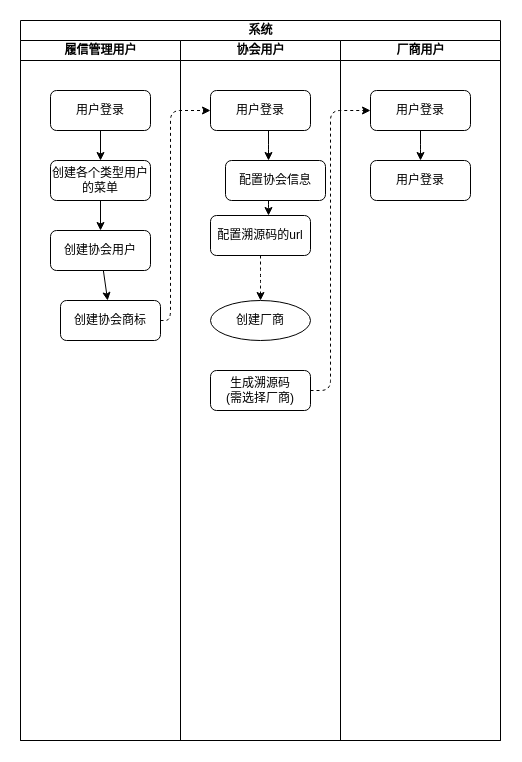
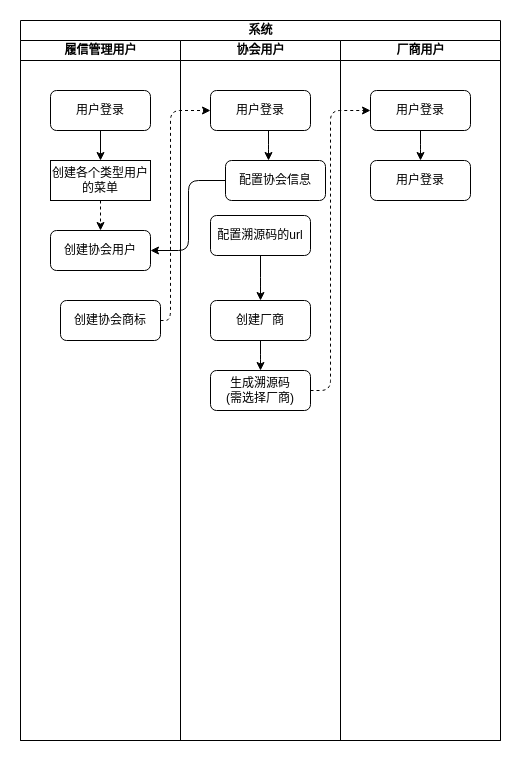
node "创建各个类型用户的菜单": shape rounded rectangle -> rectangle
edge "配置协会信息" -> "配置溯源码的url": now "配置协会信息" -> "创建协会用户"
edge "创建各个类型用户的菜单" -> "创建协会用户": style solid -> dashed
edge "配置溯源码的url" -> "创建厂商": style dashed -> solid
edge "创建协会用户" -> "创建协会商标": removed
node "创建厂商": shape ellipse -> rounded rectangle
edge "创建厂商" -> "生成溯源码 (需选择厂商)": added
